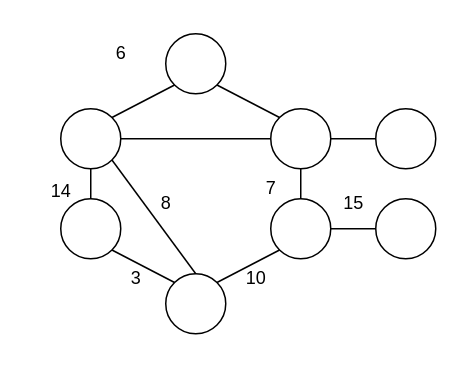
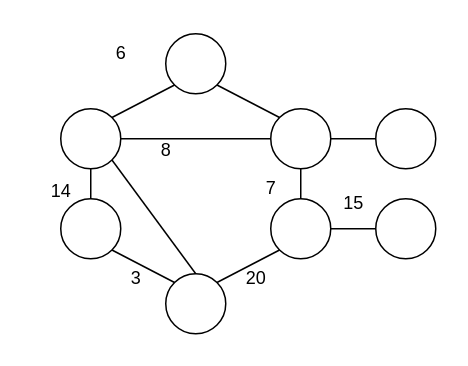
node "8": moved (166, 203) -> (166, 151)
node "10": label "10" -> "20"
